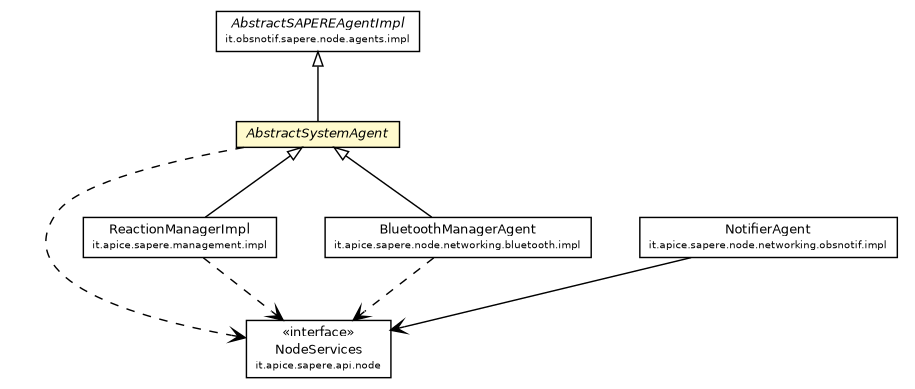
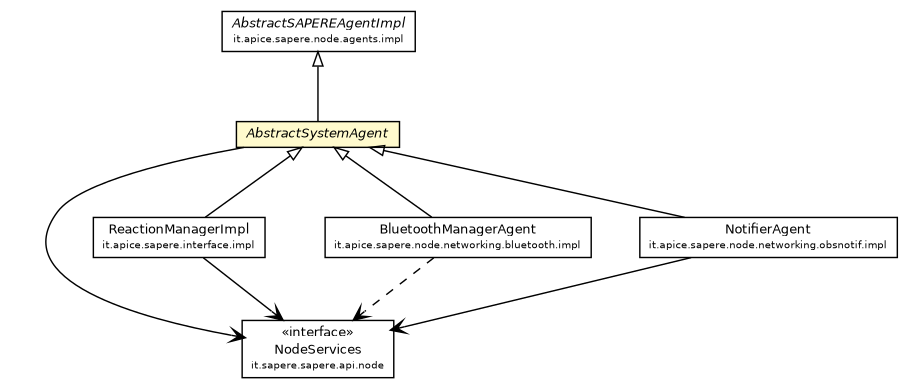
node "AbstractSAPEREAgentImpl": text "it.obsnotif.sapere.node.agents.impl" -> "it.apice.sapere.node.agents.impl"
edge "NotifierAgent" -> "AbstractSystemAgent": added
edge "AbstractSystemAgent" -> "NodeServices": style dashed -> solid
node "ReactionManagerImpl": text "it.apice.sapere.management.impl" -> "it.apice.sapere.interface.impl"
edge "ReactionManagerImpl" -> "NodeServices": style dashed -> solid
node "NodeServices": text "it.apice.sapere.api.node" -> "it.sapere.sapere.api.node"
